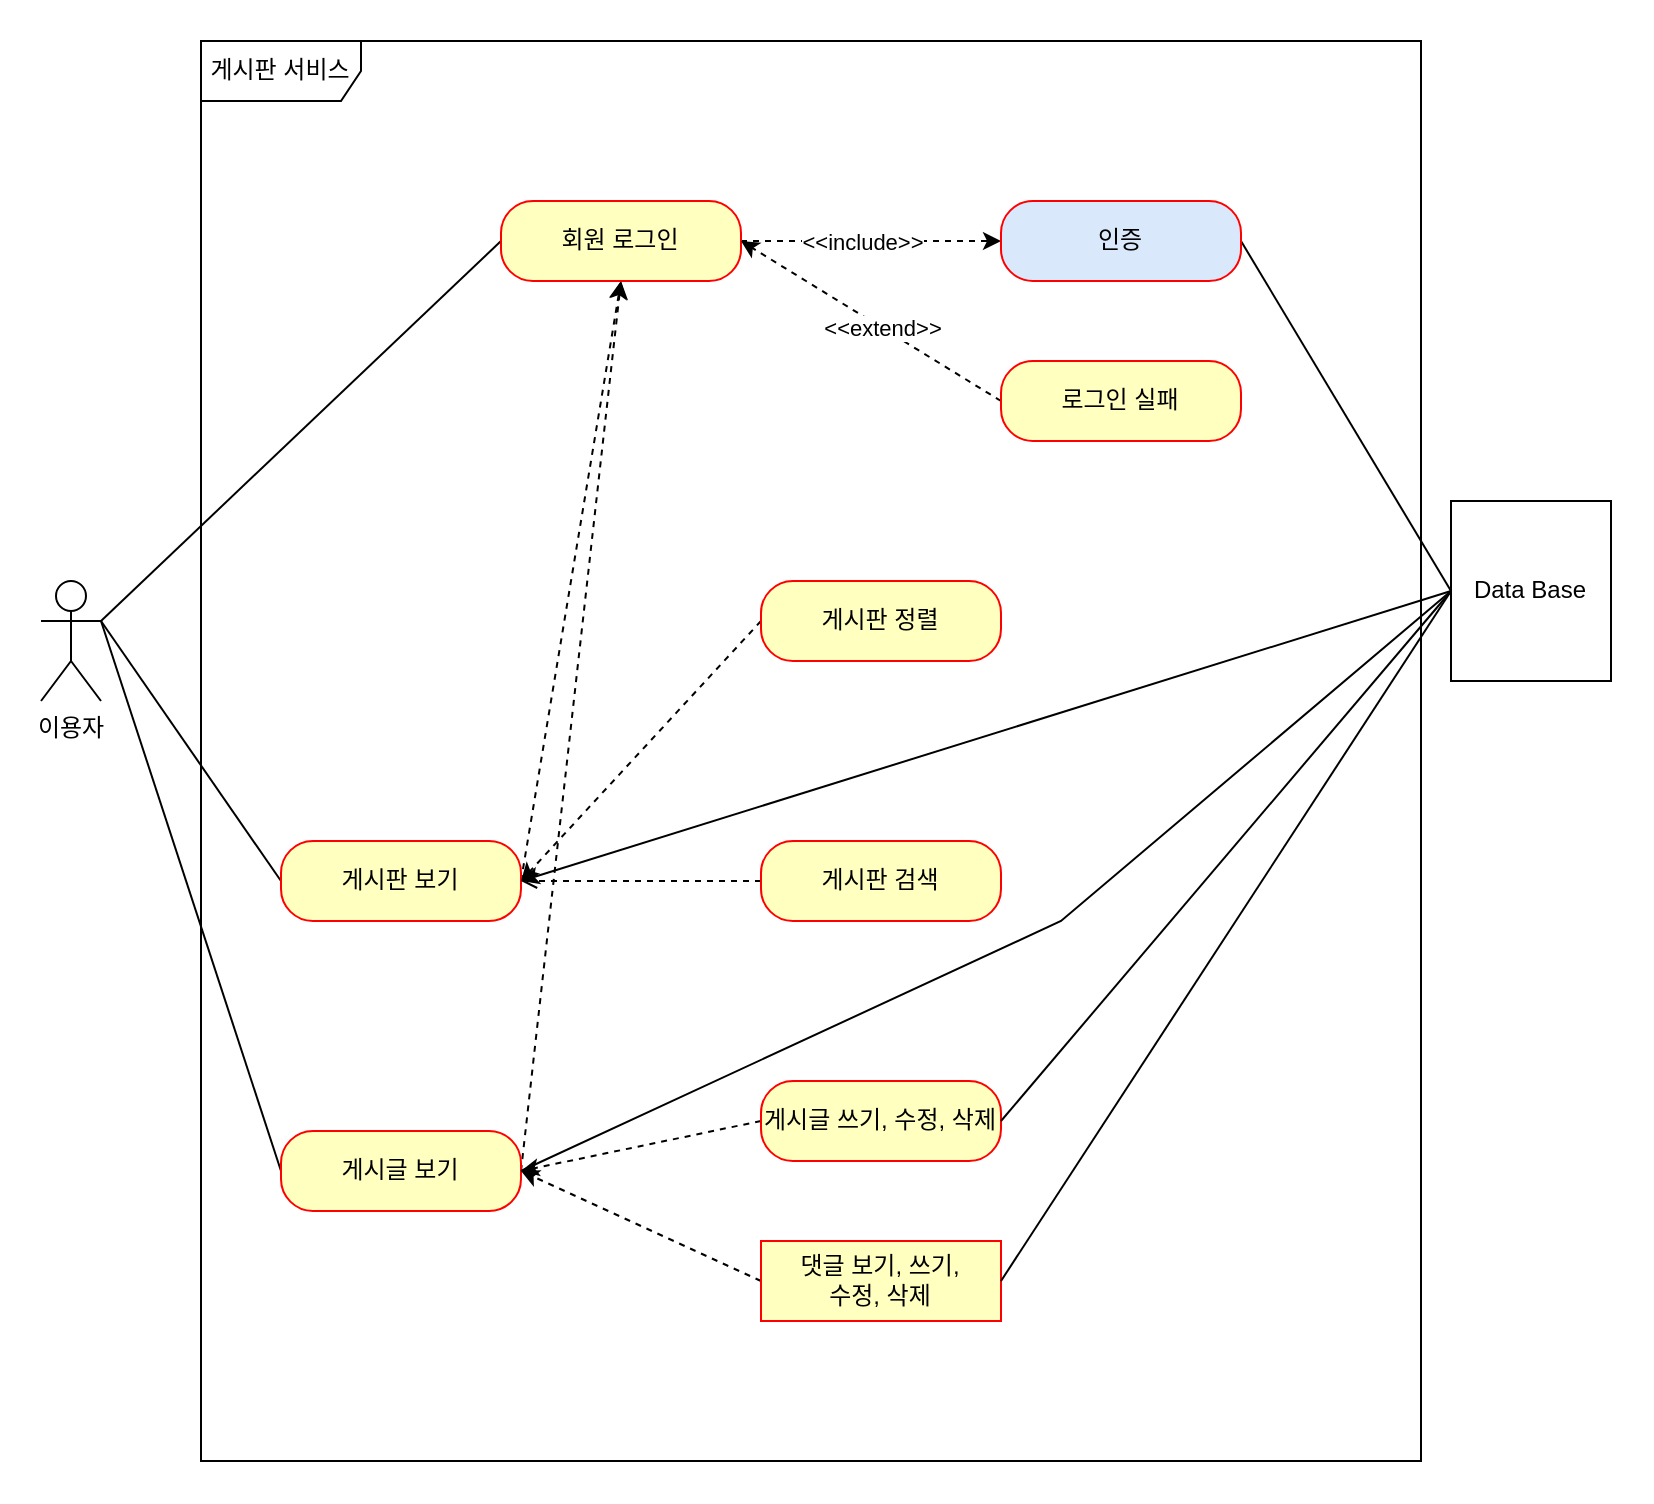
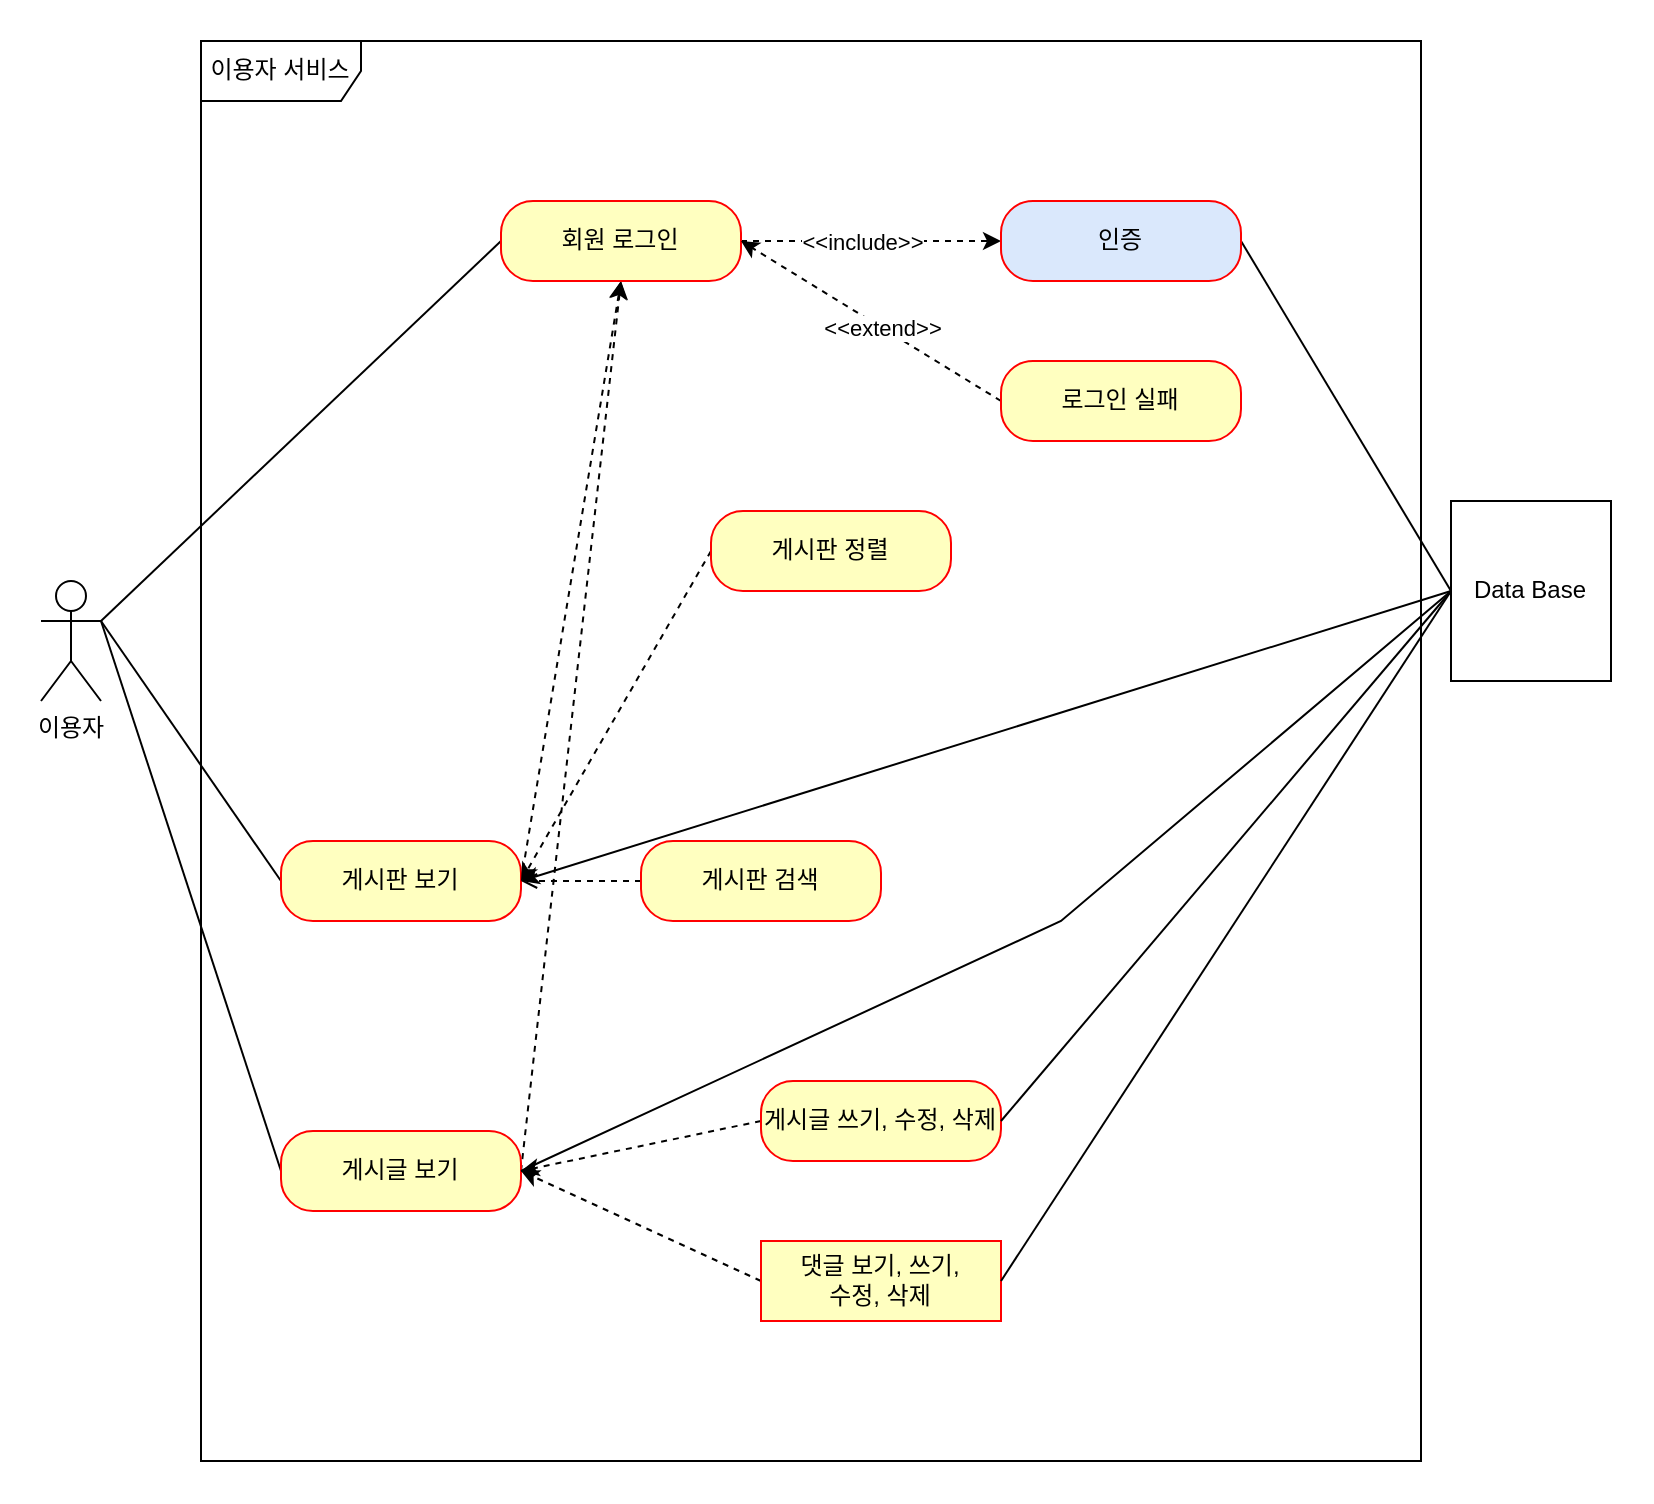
node "게시판 서비스": label "게시판 서비스" -> "이용자 서비스"
node "게시판 정렬": moved (881, 621) -> (831, 551)
node "게시판 검색": moved (881, 881) -> (761, 881)
